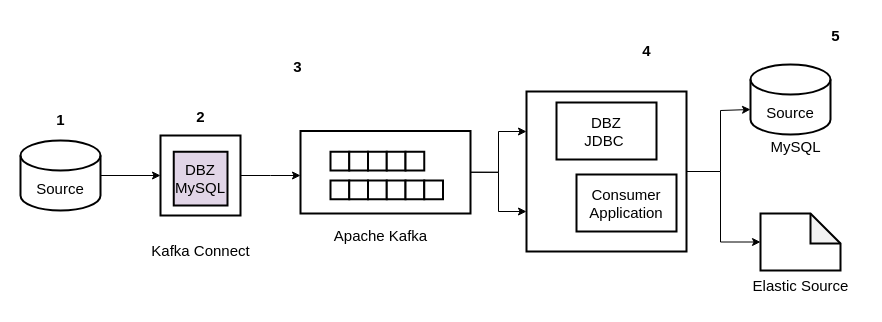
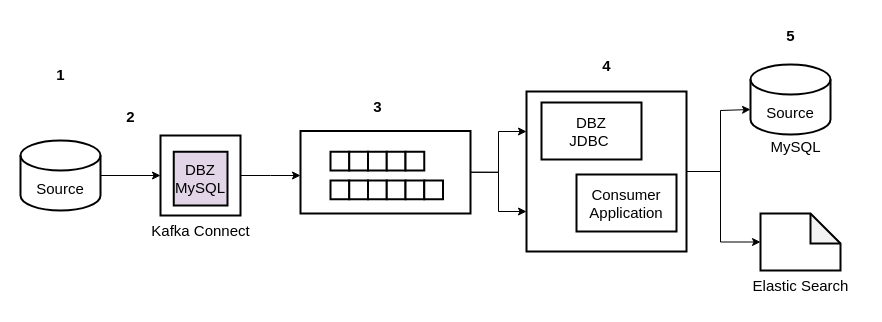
node "5": moved (836, 36) -> (791, 36)
node "4": moved (647, 51) -> (607, 66)
node "3": moved (297, 67) -> (377, 107)
node "2": moved (201, 116) -> (131, 116)
node "1": moved (61, 120) -> (61, 75)
node "DBZ JDBC": moved (607, 131) -> (592, 131)
node "Apache Kafka": removed
node "Kafka Connect": moved (201, 251) -> (201, 231)
node "Elastic Source": label "Elastic Source" -> "Elastic Search"
